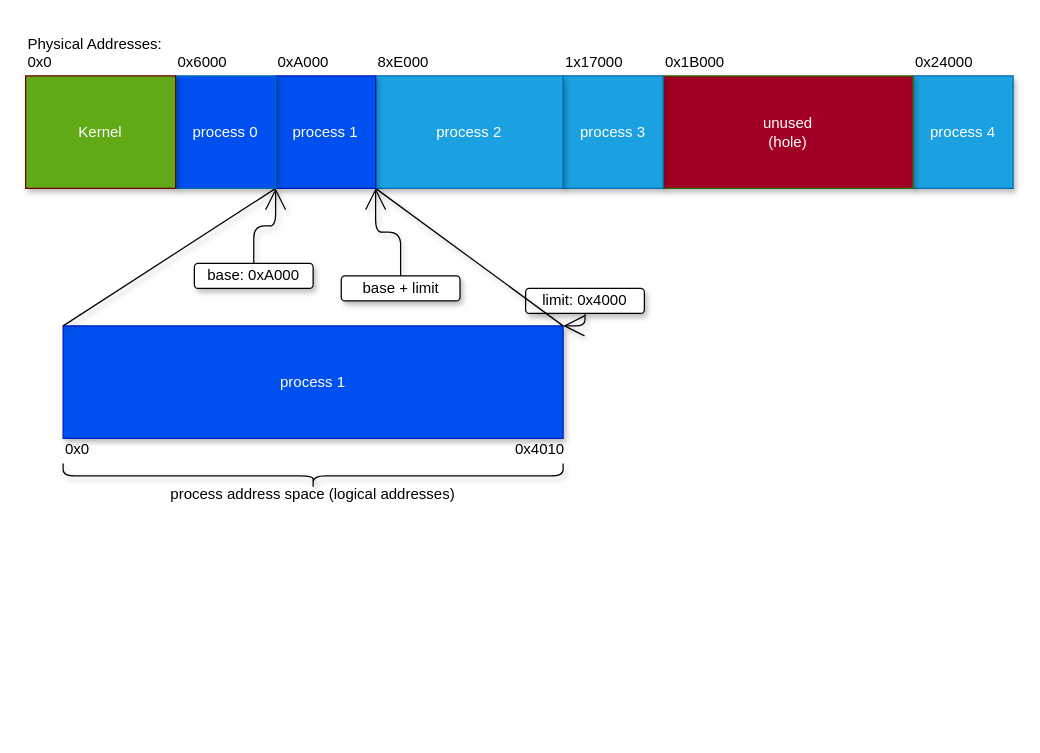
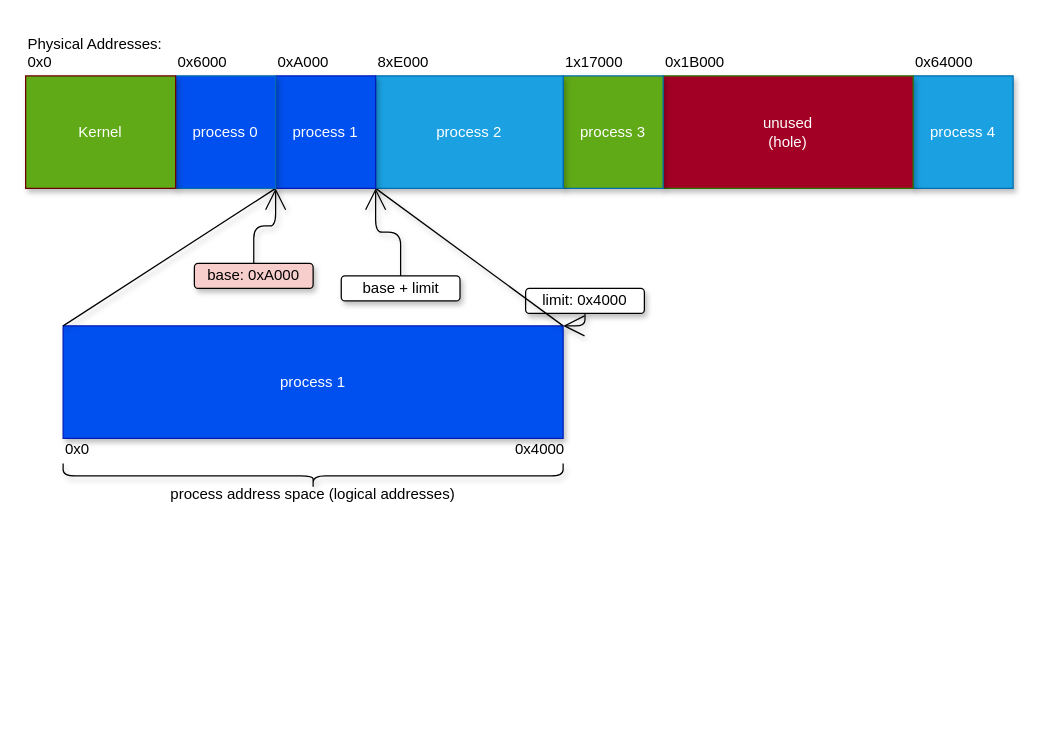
node "0x24000": label "0x24000" -> "0x64000"
node "process 3": fillcolor #1ba1e2 -> #60a917
node "base: 0xA000": fillcolor #ffffff -> #f8cecc
node "0x4010": label "0x4010" -> "0x4000"
